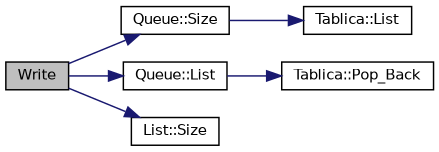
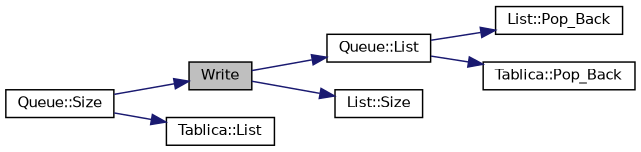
node "List::Pop_Back": added
edge "Write" -> "Queue::Size": reversed
